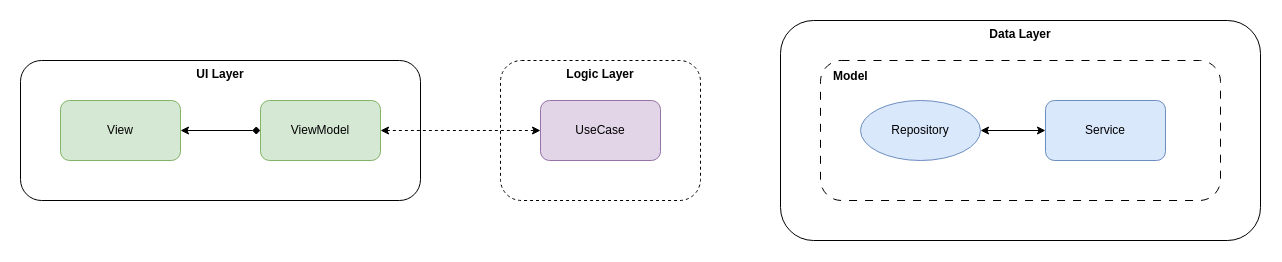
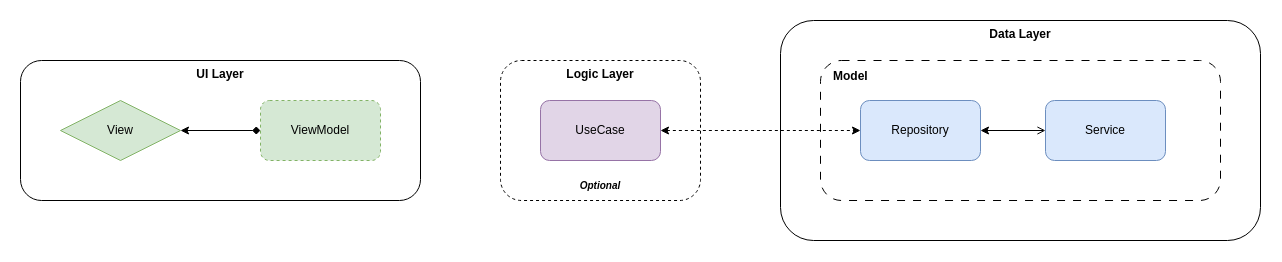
node "View": shape rounded rectangle -> diamond
node "ViewModel": style solid -> dashed
edge "ViewModel" -- "UseCase": removed
edge "UseCase" -- "Repository": added
node "Repository": shape ellipse -> rounded rectangle
edge "Repository" -- "Service": arrowhead classic -> open
node "Optional": added
